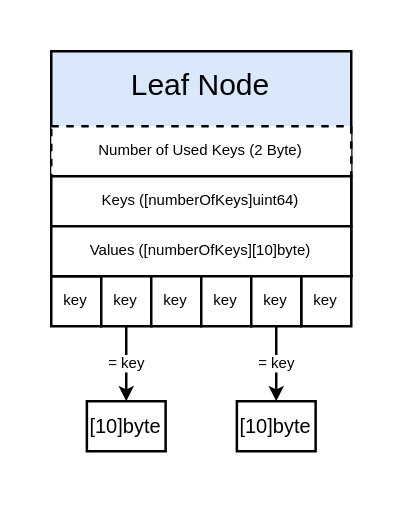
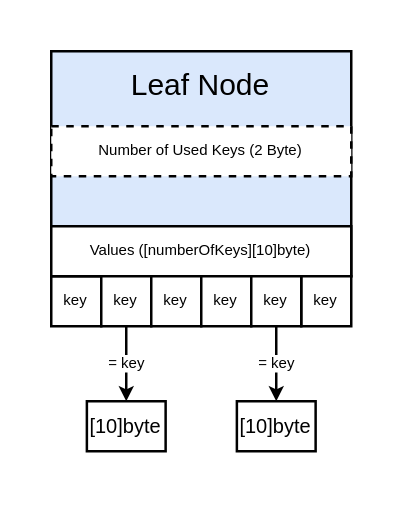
node "Keys ([numberOfKeys]uint64)": removed
